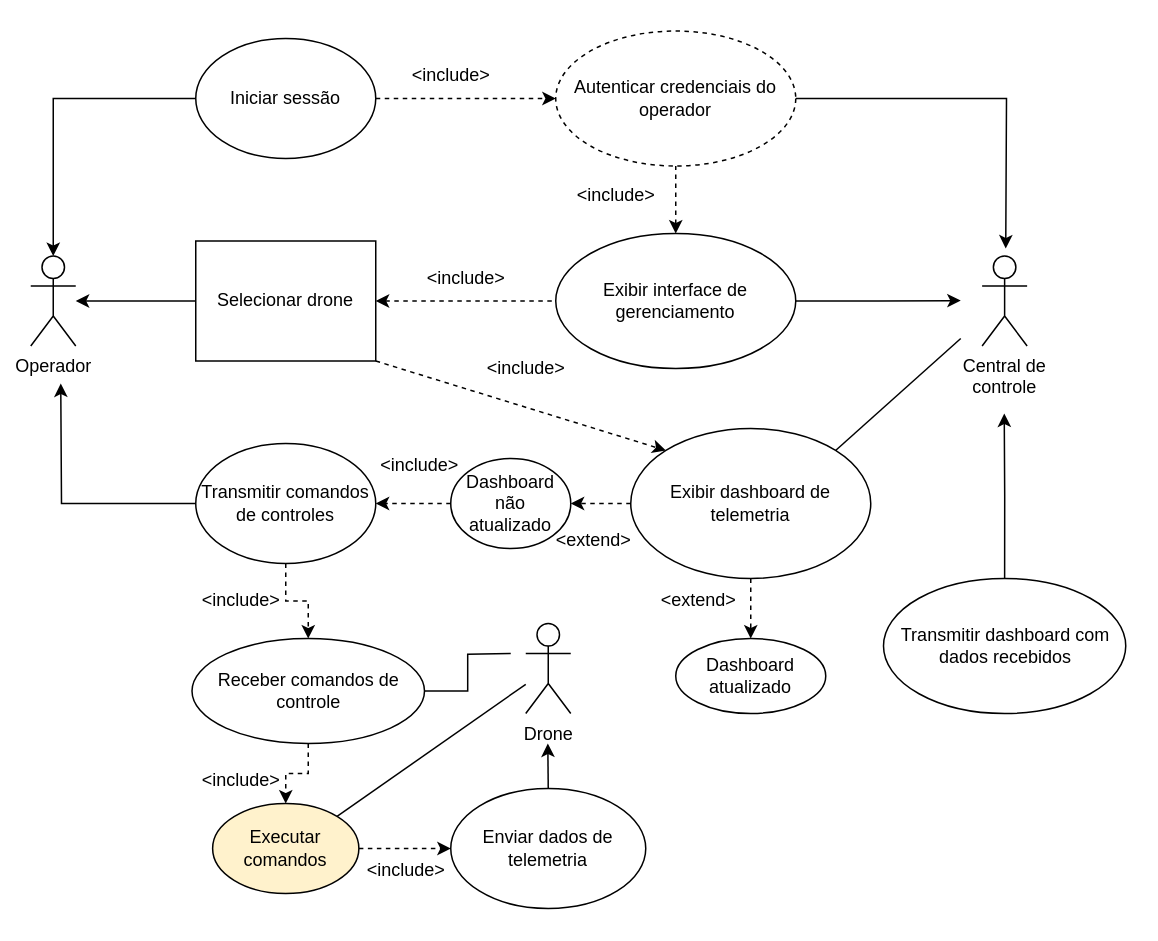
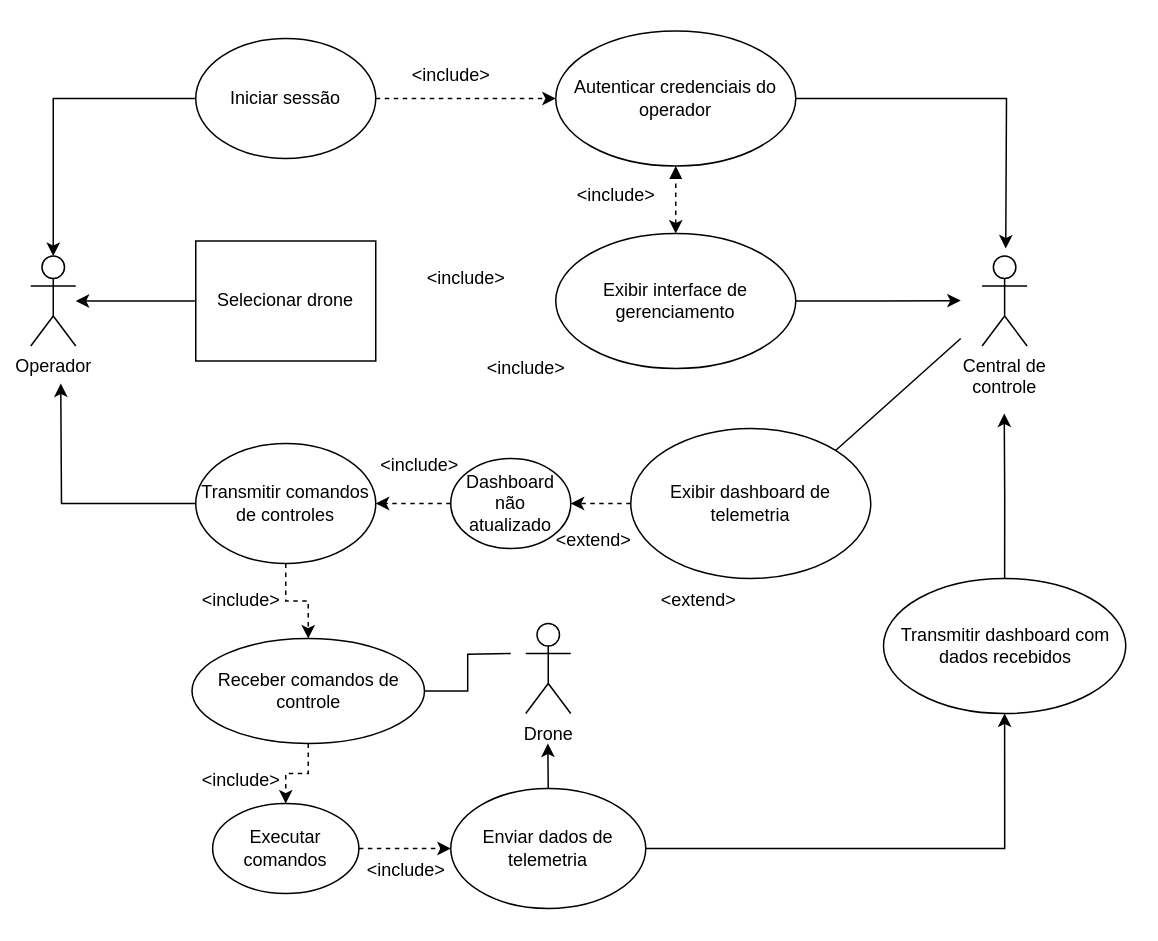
node "Autenticar credenciais do operador": style dashed -> solid
edge "Autenticar credenciais do operador" -> "Exibir interface de gerenciamento": arrowhead none -> block
edge "Exibir interface de gerenciamento" -> "Selecionar drone": removed
edge "Selecionar drone" -> "Exibir dashboard de telemetria": removed
edge "Exibir dashboard de telemetria" -> "Dashboard atualizado": removed
node "Dashboard atualizado": removed
edge "Drone" -- "Executar comandos": removed
node "Executar comandos": fillcolor #fff2cc -> #ffffff
edge "Enviar dados de telemetria" -> "Transmitir dashboard com dados recebidos": added
